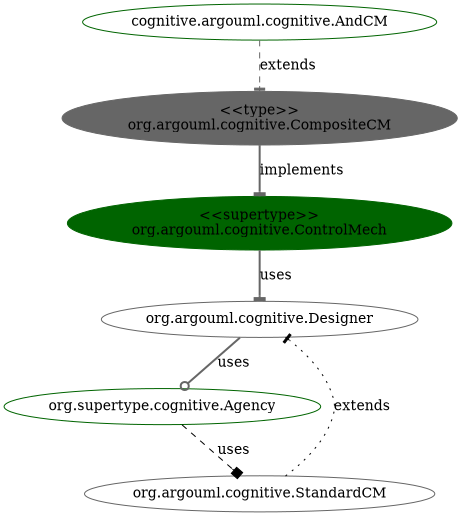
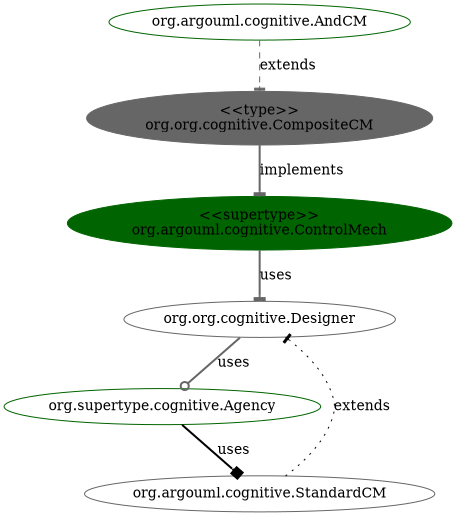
node "cognitive.argouml.cognitive.AndCM": label "cognitive.argouml.cognitive.AndCM" -> "org.argouml.cognitive.AndCM"
node "<<type>> org.argouml.cognitive.CompositeCM": label "<<type>> org.argouml.cognitive.CompositeCM" -> "<<type>> org.org.cognitive.CompositeCM"
node "org.argouml.cognitive.Designer": label "org.argouml.cognitive.Designer" -> "org.org.cognitive.Designer"
edge "org.supertype.cognitive.Agency" -> "org.argouml.cognitive.StandardCM": style dashed -> bold
